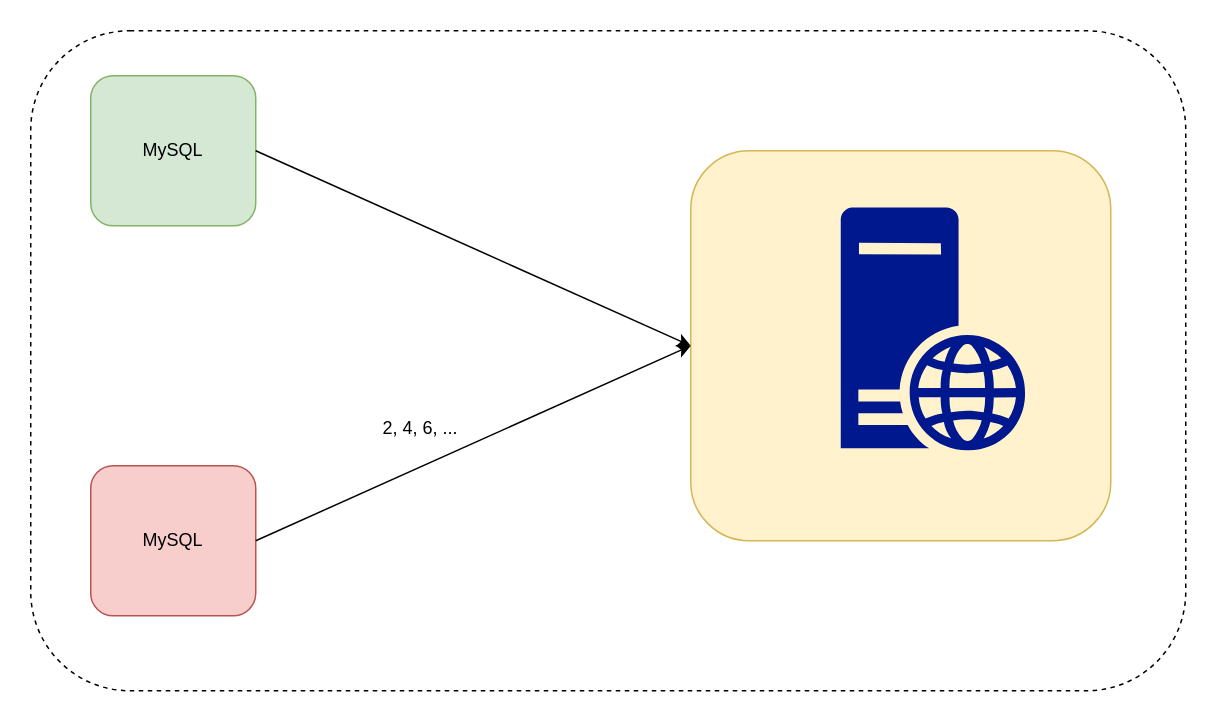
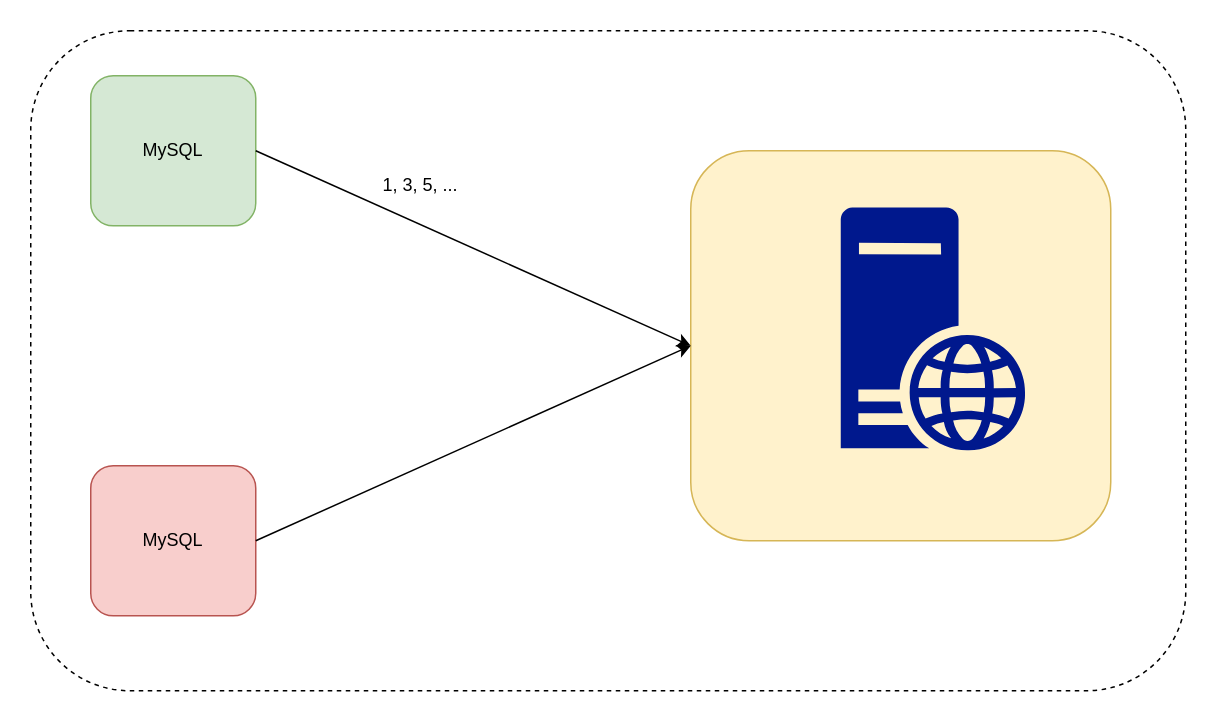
node "1, 3, 5, ...": added
node "2, 4, 6, ...": removed
